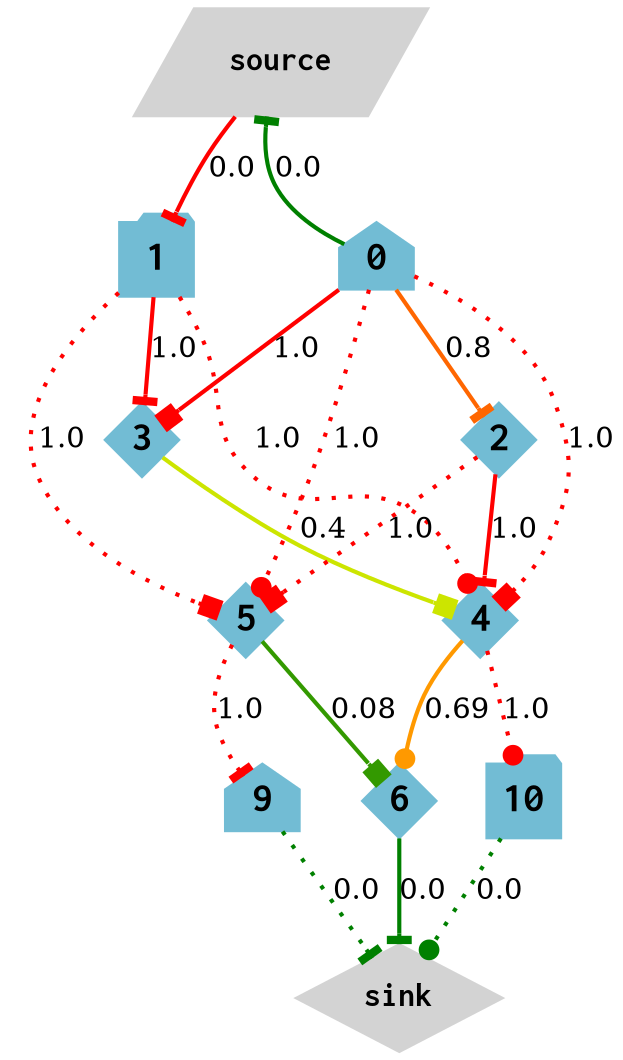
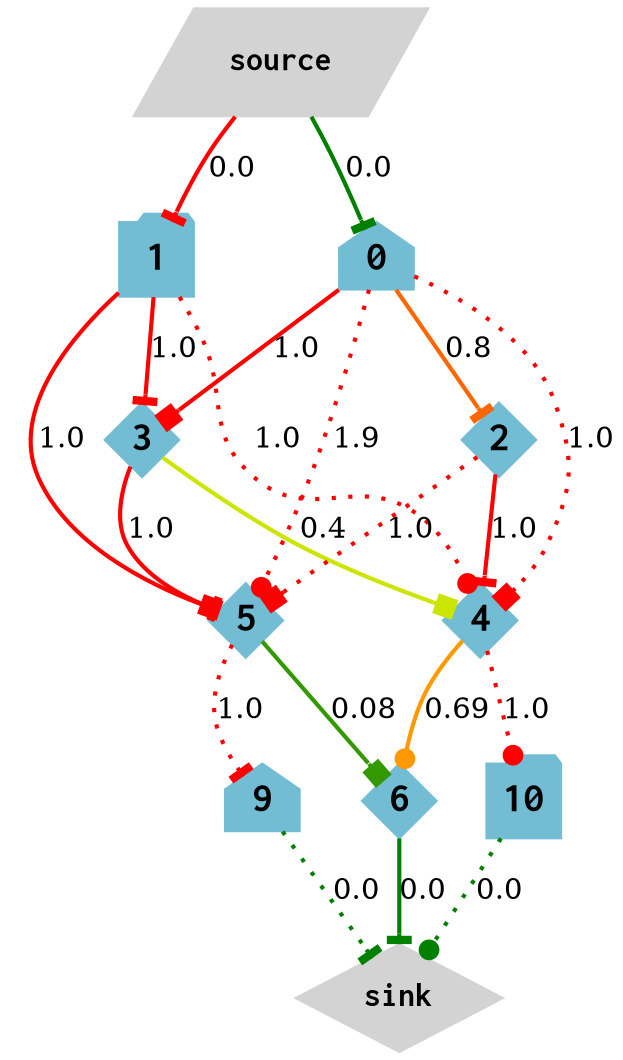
edge "0" -> "source": reversed
edge "0" -> "5": label "1.0" -> "1.9"
edge "1" -> "5": style dotted -> solid
edge "3" -> "5": added, label "1.0"
